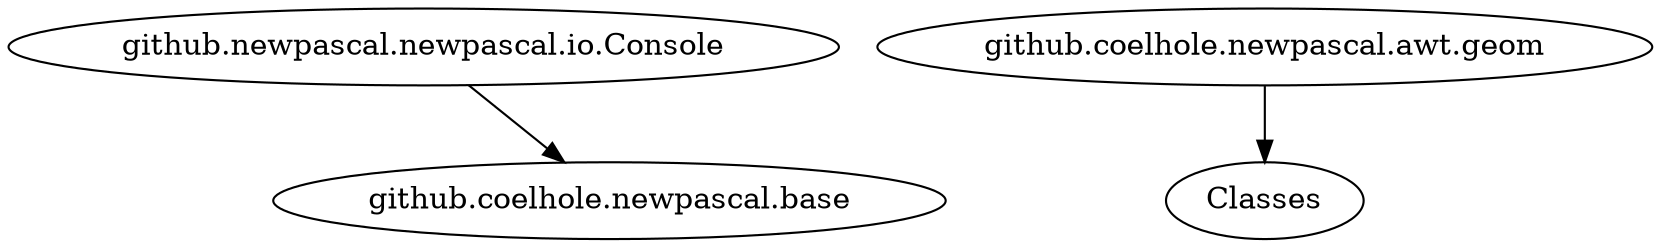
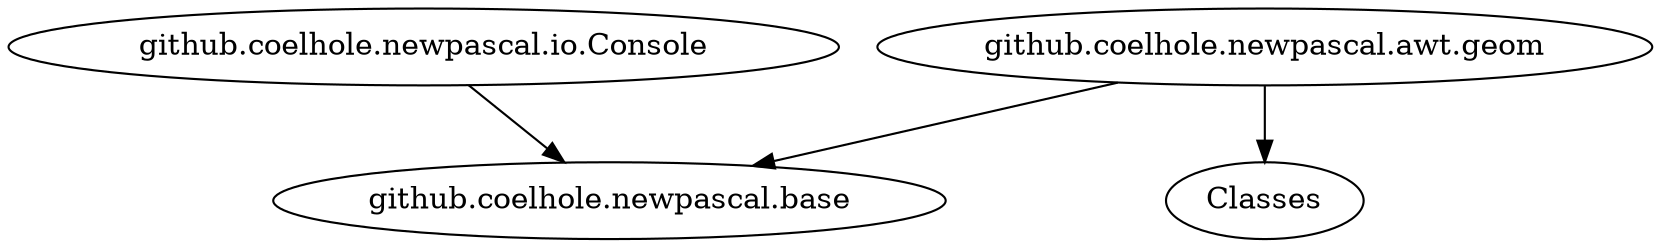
node "github.newpascal.newpascal.io.Console": label "github.newpascal.newpascal.io.Console" -> "github.coelhole.newpascal.io.Console"
edge "github.coelhole.newpascal.awt.geom" -> "github.coelhole.newpascal.base": added
